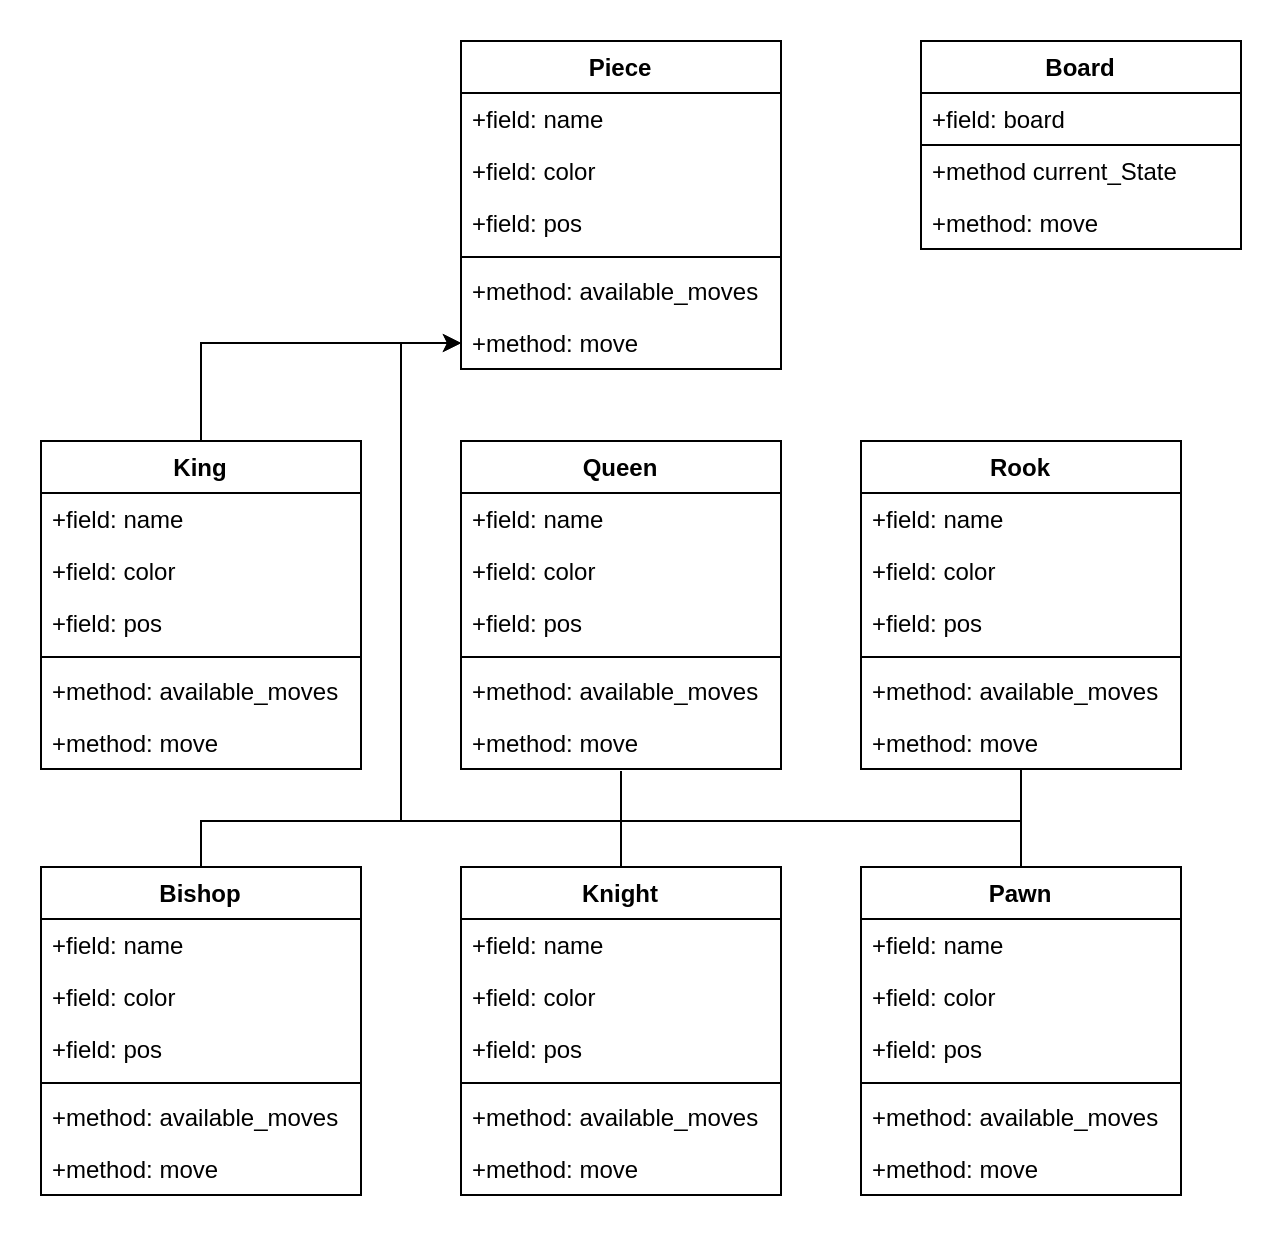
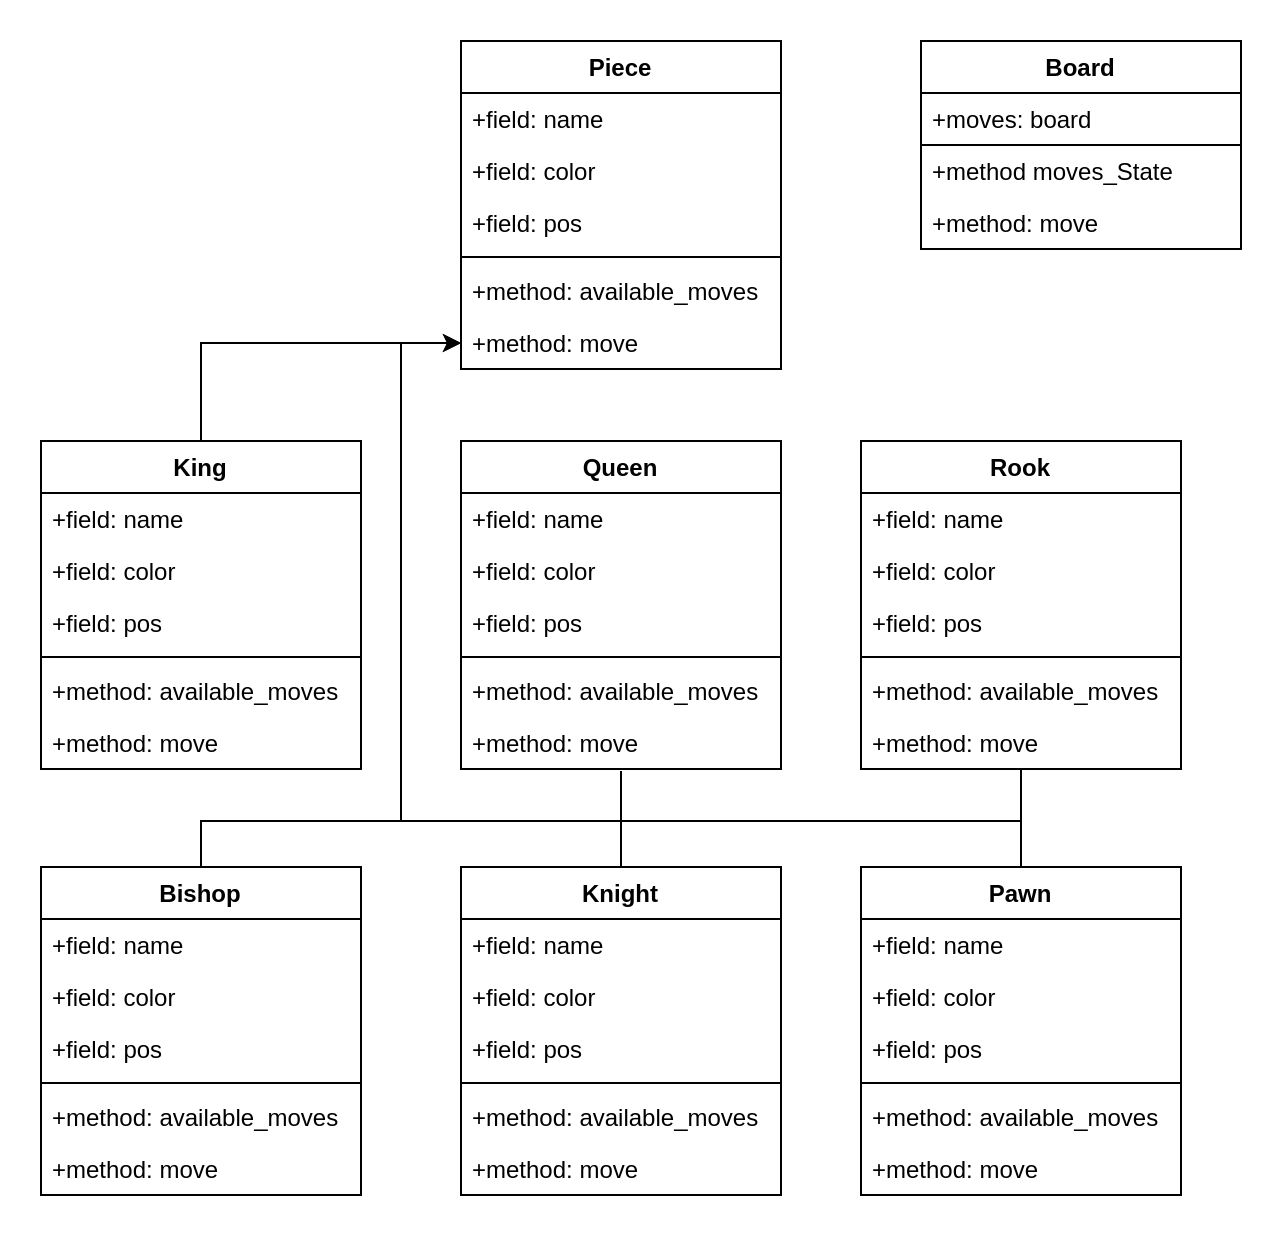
node "+field: board": label "+field: board" -> "+moves: board"
node "+method current_State": label "+method current_State" -> "+method moves_State"
